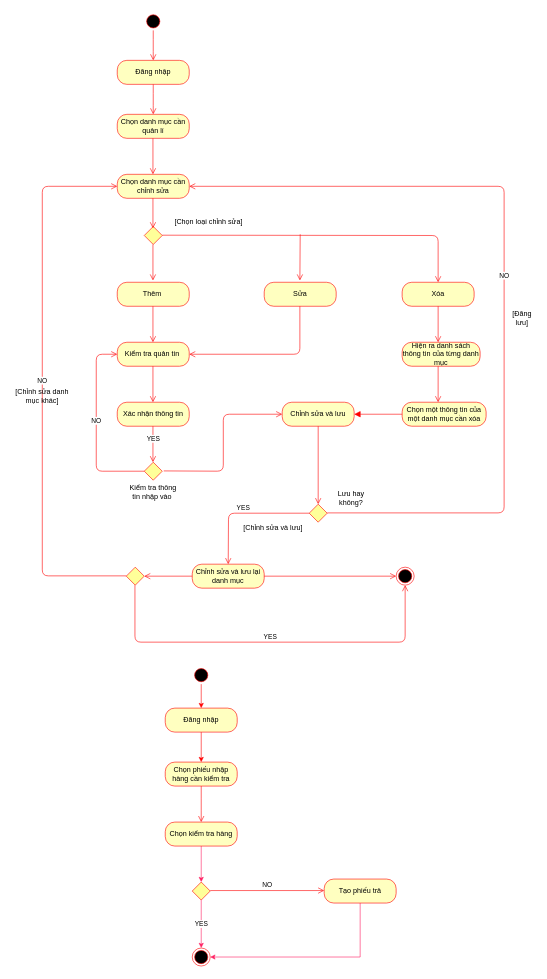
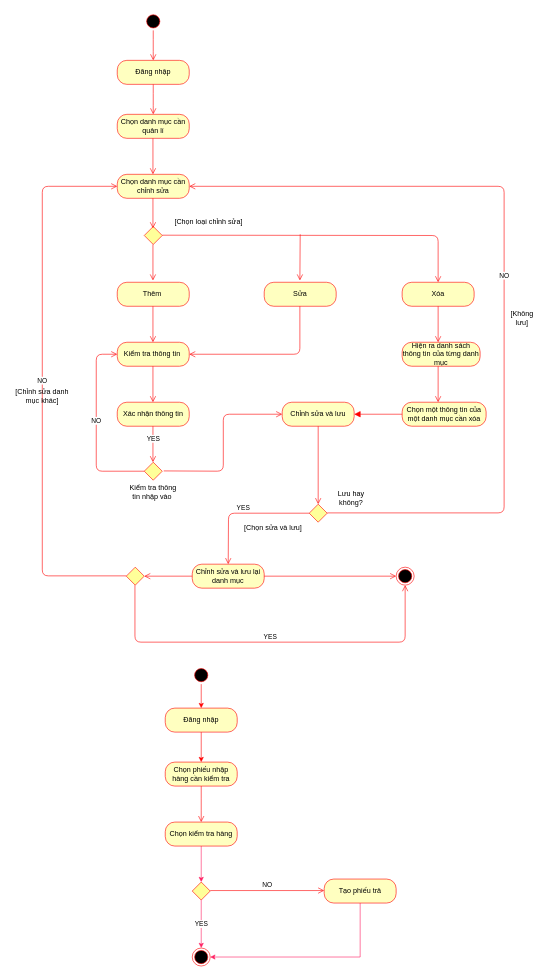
node "[Đăng lưu]": label "[Đăng lưu]" -> "[Không lưu]"
node "Kiểm tra quản tin": label "Kiểm tra quản tin" -> "Kiểm tra thông tin"
node "[Chỉnh sửa và lưu]": label "[Chỉnh sửa và lưu]" -> "[Chọn sửa và lưu]"
